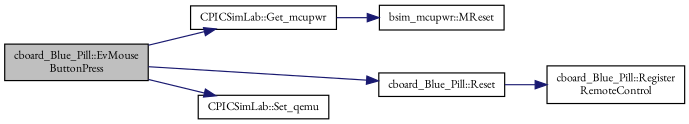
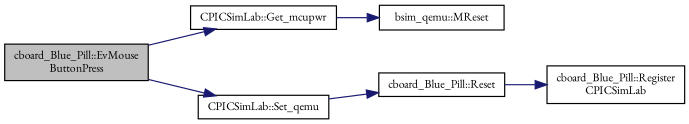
node "bsim_mcupwr::MReset": label "bsim_mcupwr::MReset" -> "bsim_qemu::MReset"
edge "cboard_Blue_Pill::EvMouse ButtonPress" -> "cboard_Blue_Pill::Reset": now "CPICSimLab::Set_qemu" -> "cboard_Blue_Pill::Reset"
node "cboard_Blue_Pill::Register RemoteControl": label "cboard_Blue_Pill::Register RemoteControl" -> "cboard_Blue_Pill::Register CPICSimLab"
